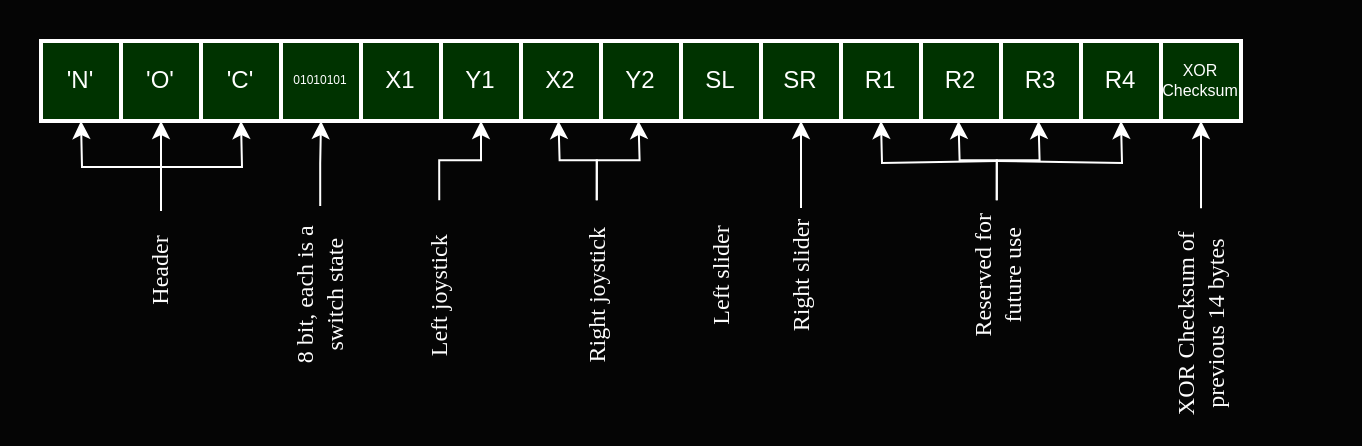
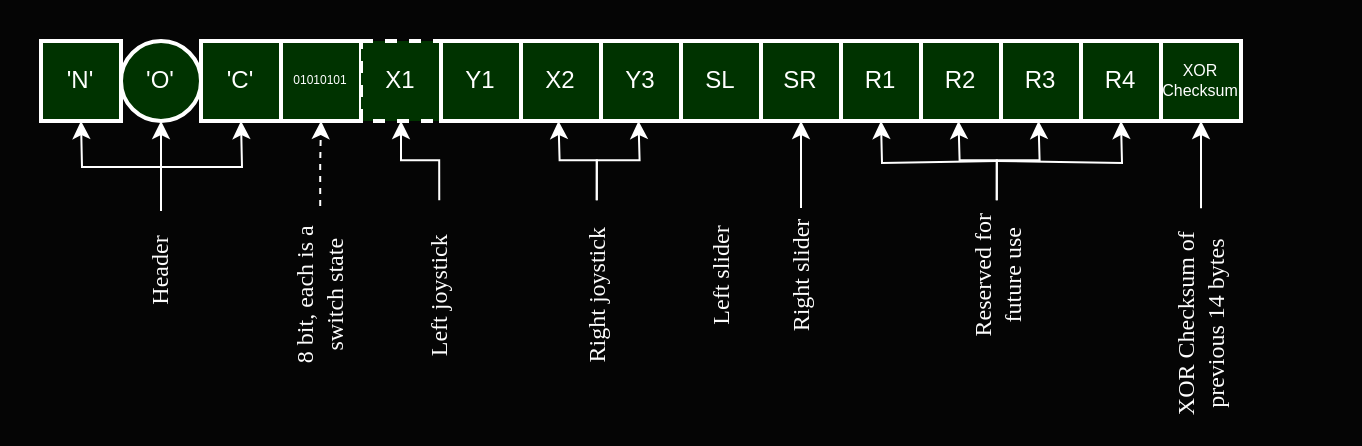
node "'O'": shape rectangle -> ellipse
node "X1": style solid -> dashed
node "Y2": label "Y2" -> "Y3"
edge "Left joystick" -> "X1": added
edge "Left joystick" -> "Y1": removed
edge "8 bit, each is a switch state" -> "01010101": style solid -> dashed
